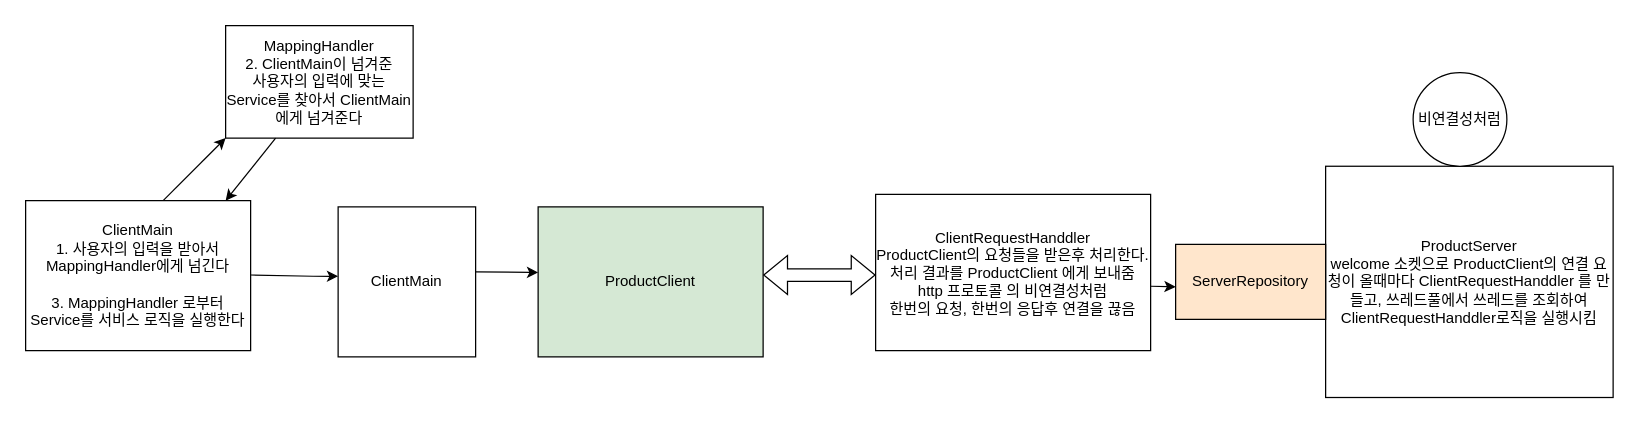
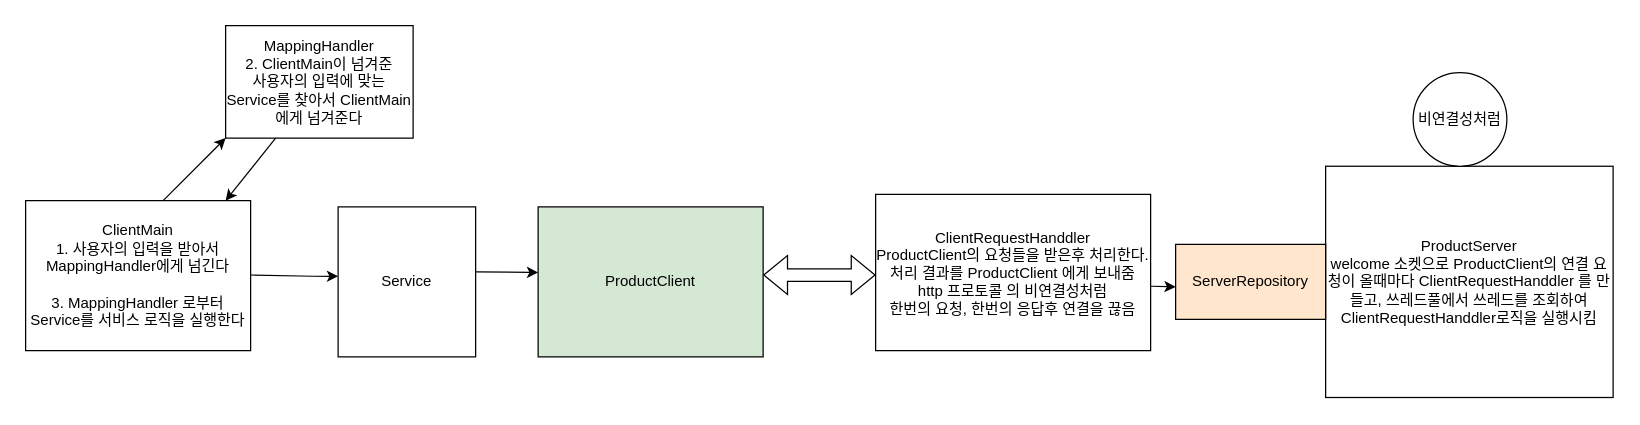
node "ClientMain": label "ClientMain" -> "Service"
